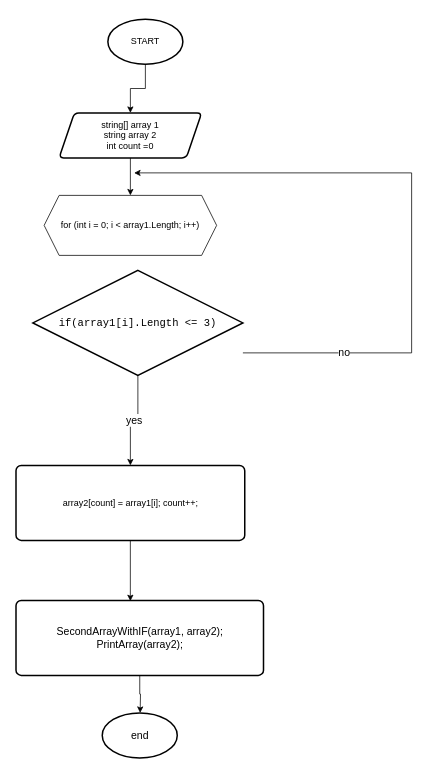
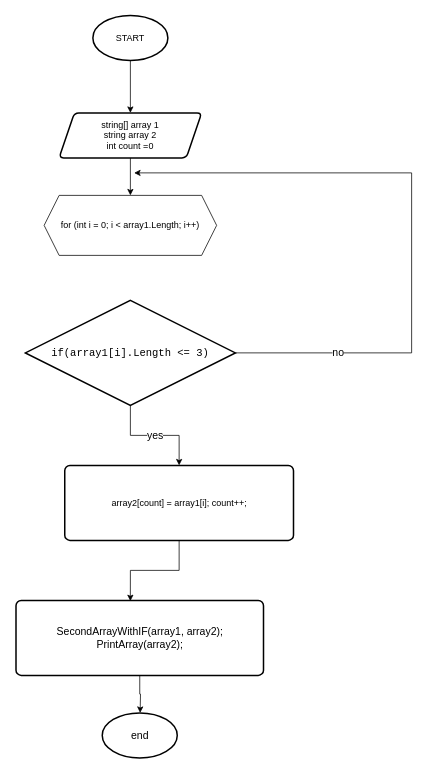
node "START": moved (145, 42) -> (130, 38)
node "if(array1[i].Length <= 3)": moved (138, 323) -> (130, 353)
node "array2[count] = array1[i]; count++;": moved (130, 503) -> (179, 503)
